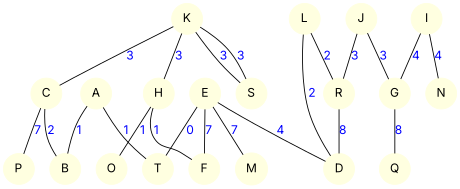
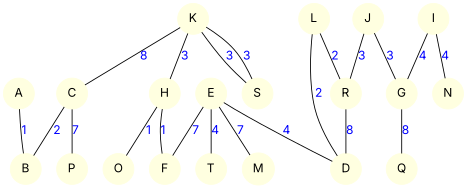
edge "K" -- "C": label "3" -> "8"
edge "E" -- "T": label "0" -> "4"
edge "A" -- "T": removed, label "1"
